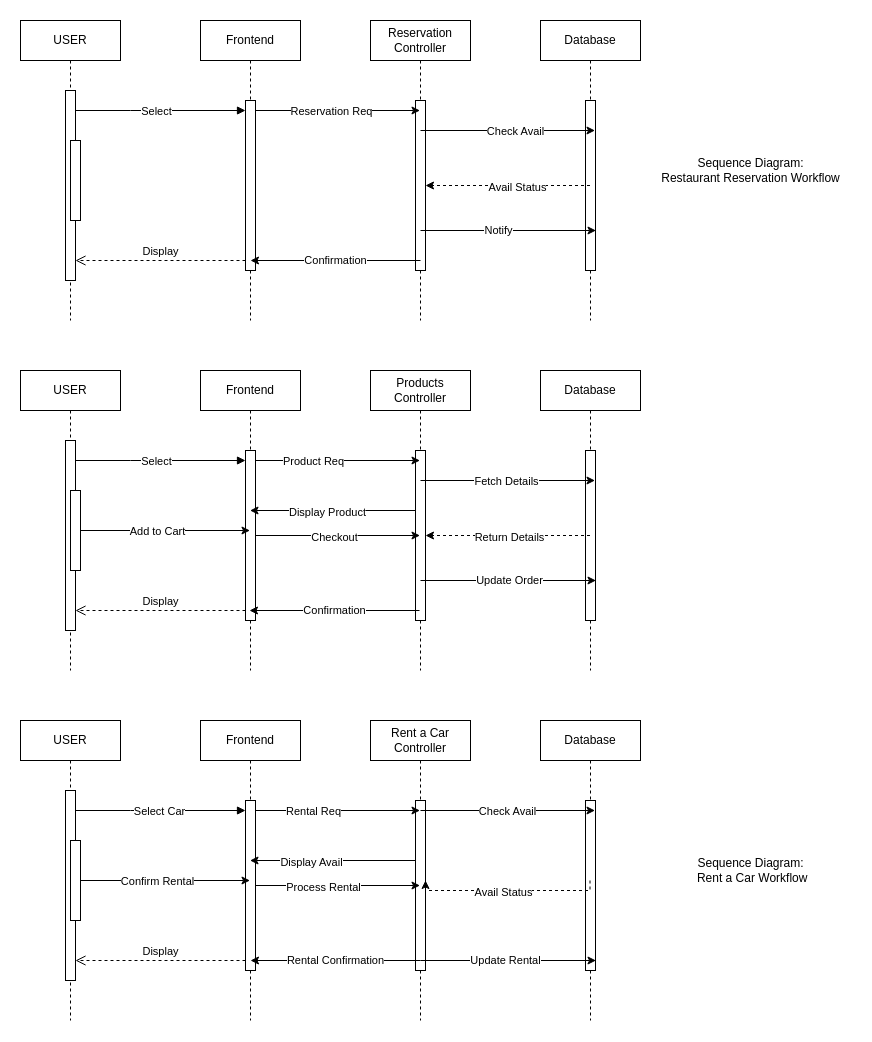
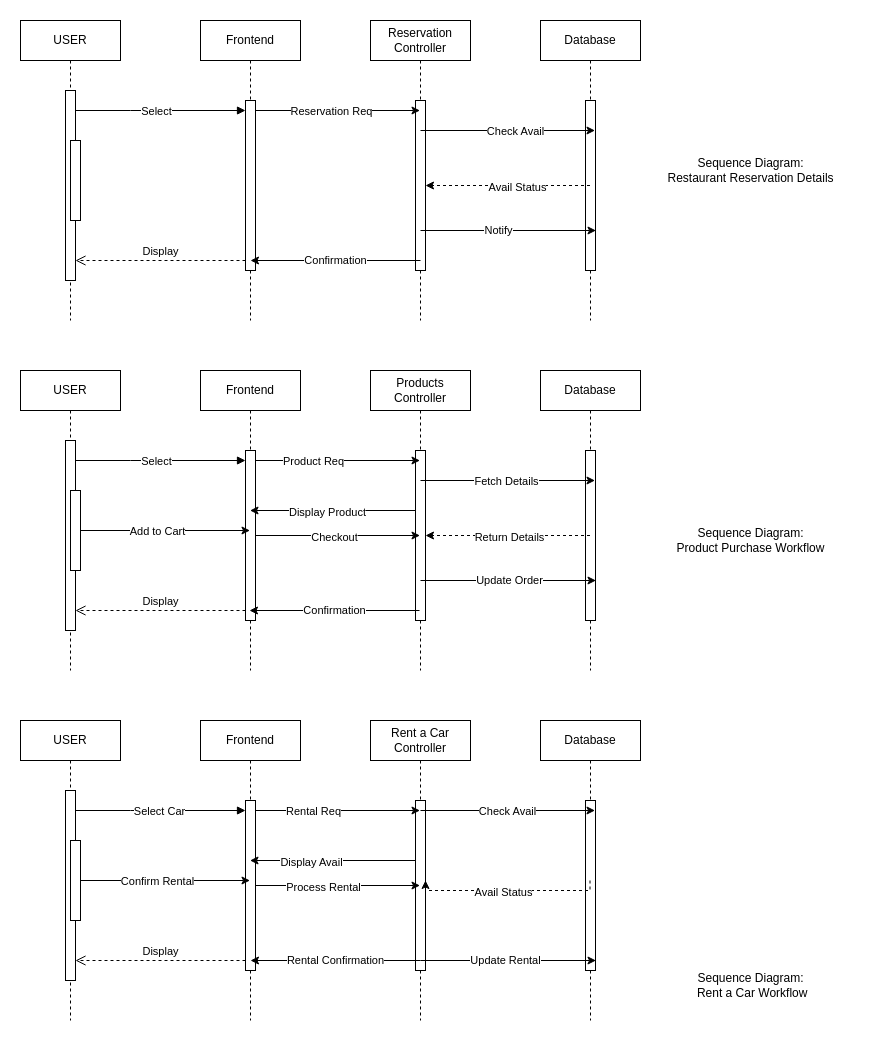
node "Sequence Diagram: Restaurant Reservation Workflow": label "Sequence Diagram: Restaurant Reservation Workflow" -> "Sequence Diagram: Restaurant Reservation Details"
node "Sequence Diagram: Product Purchase Workflow": added
node "Sequence Diagram: Rent a Car Workflow": moved (751, 871) -> (751, 986)
